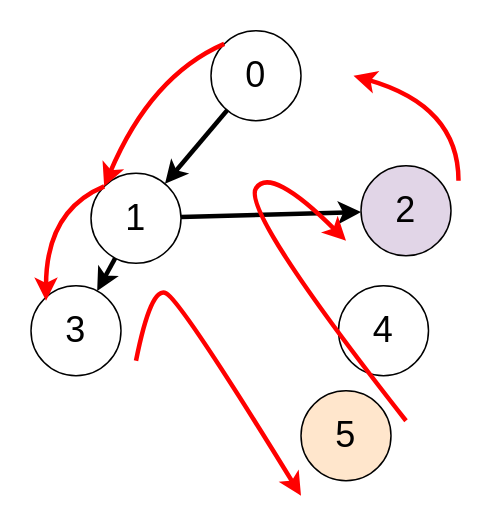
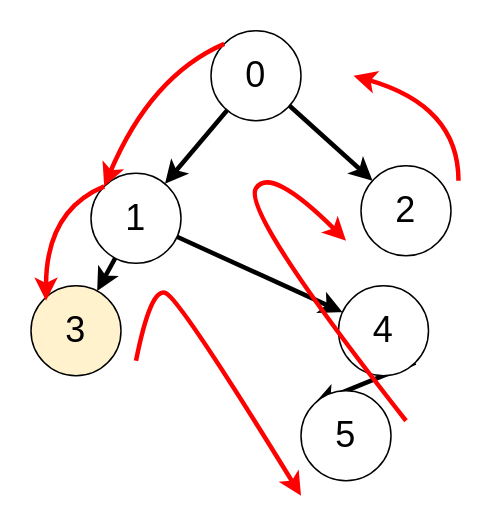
edge "0" -> "2": added
node "2": fillcolor #e1d5e7 -> #ffffff
edge "1" -> "2": now "1" -> "4"
node "3": fillcolor #ffffff -> #fff2cc
edge "4" -> "5": added
node "5": fillcolor #ffe6cc -> #ffffff
